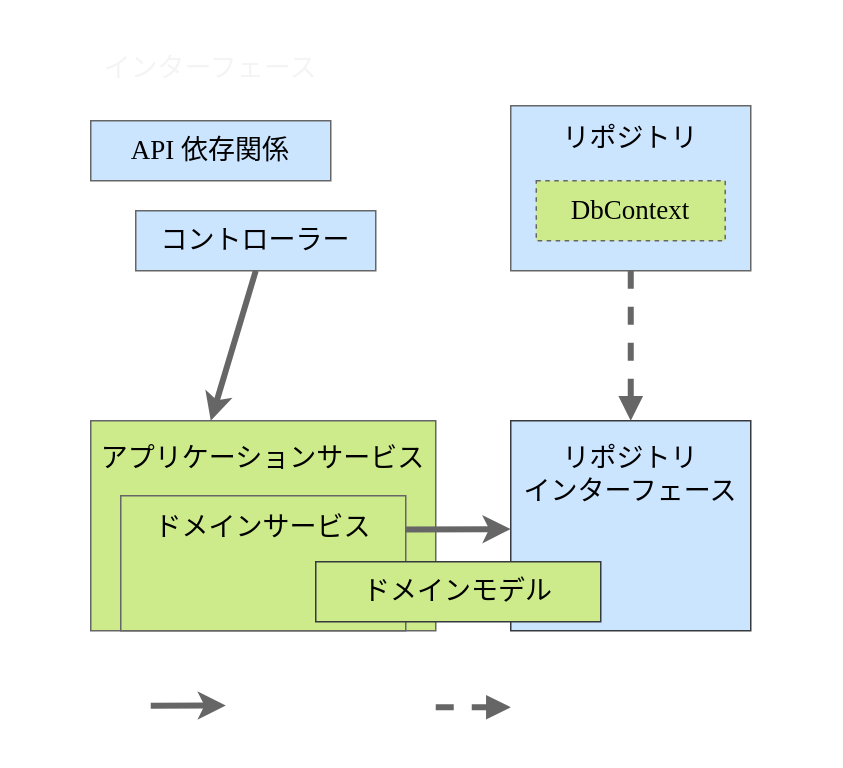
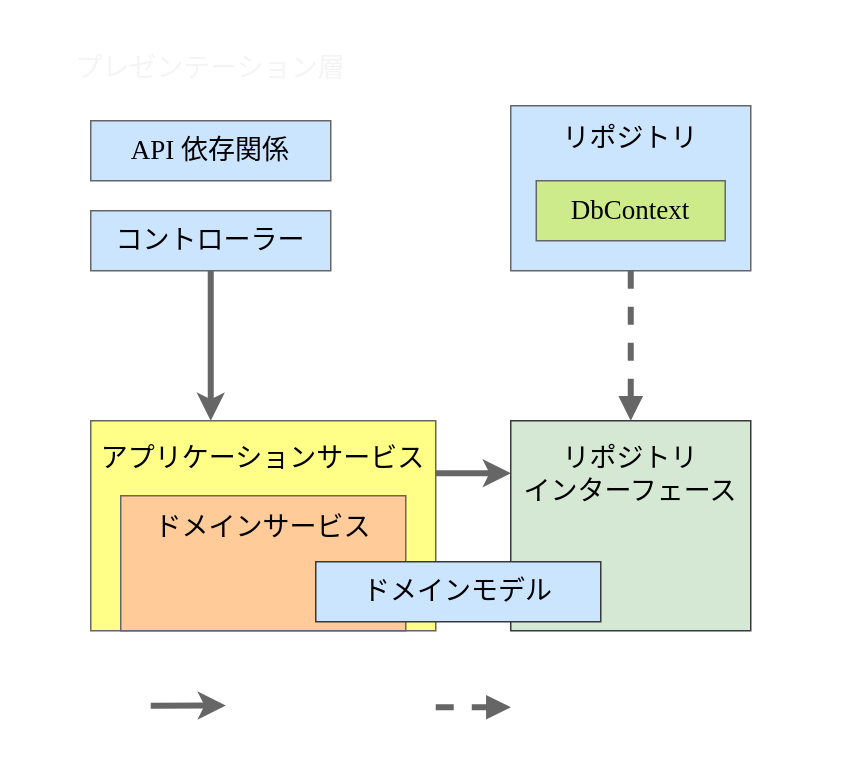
node "インターフェース": label "インターフェース" -> "プレゼンテーション層"
node "DbContext": style dashed -> solid
node "コントローラー": moved (256, 241) -> (211, 241)
node "アプリケーションサービス": fillcolor #cdeb8b -> #ffff88
edge "アプリケーションサービス" -> "リポジトリ インターフェース": added
node "リポジトリ インターフェース": fillcolor #cce5ff -> #d5e8d4
edge "ドメインサービス" -> "リポジトリ インターフェース": removed
node "ドメインサービス": fillcolor #cdeb8b -> #ffcc99
node "ドメインモデル": fillcolor #cdeb8b -> #cce5ff
